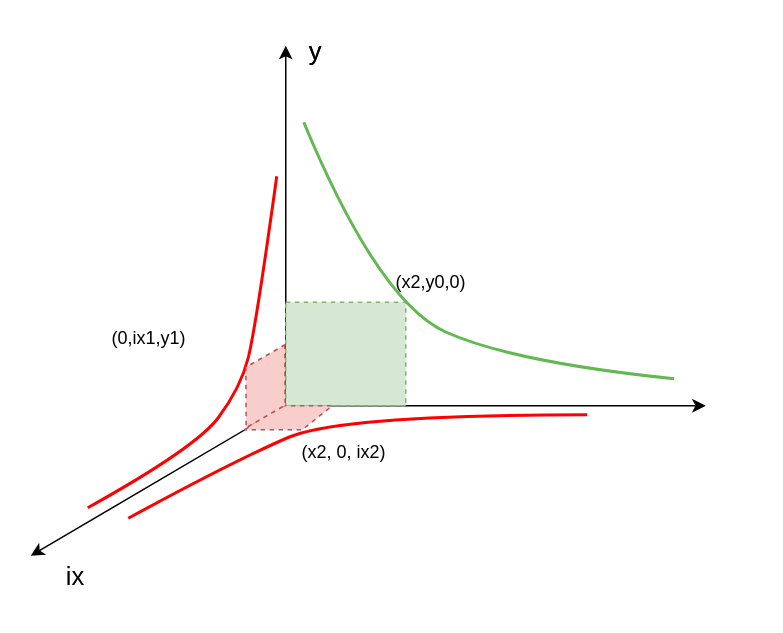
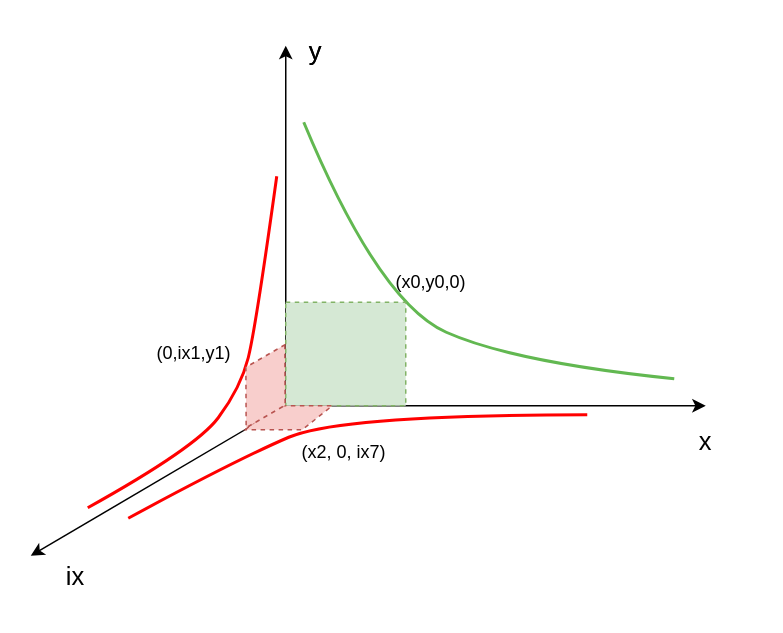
node "(x2,y0,0)": label "(x2,y0,0)" -> "(x0,y0,0)"
node "(0,ix1,y1)": moved (149, 338) -> (194, 353)
node "x": added
node "(x2, 0, ix2)": label "(x2, 0, ix2)" -> "(x2, 0, ix7)"
